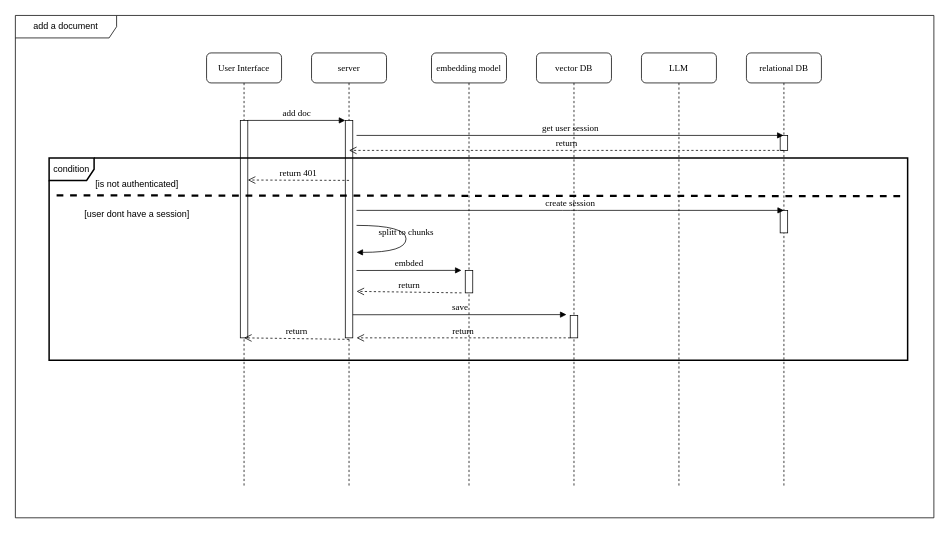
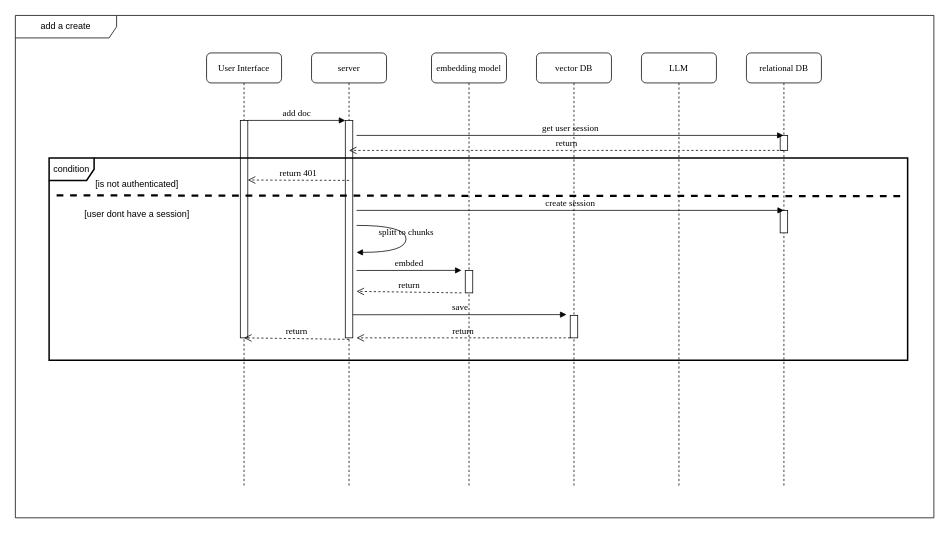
node "add a document": label "add a document" -> "add a create"
